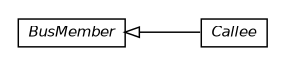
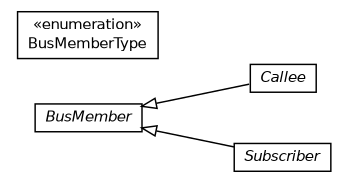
node "BusMemberType": added
node "Subscriber": added
